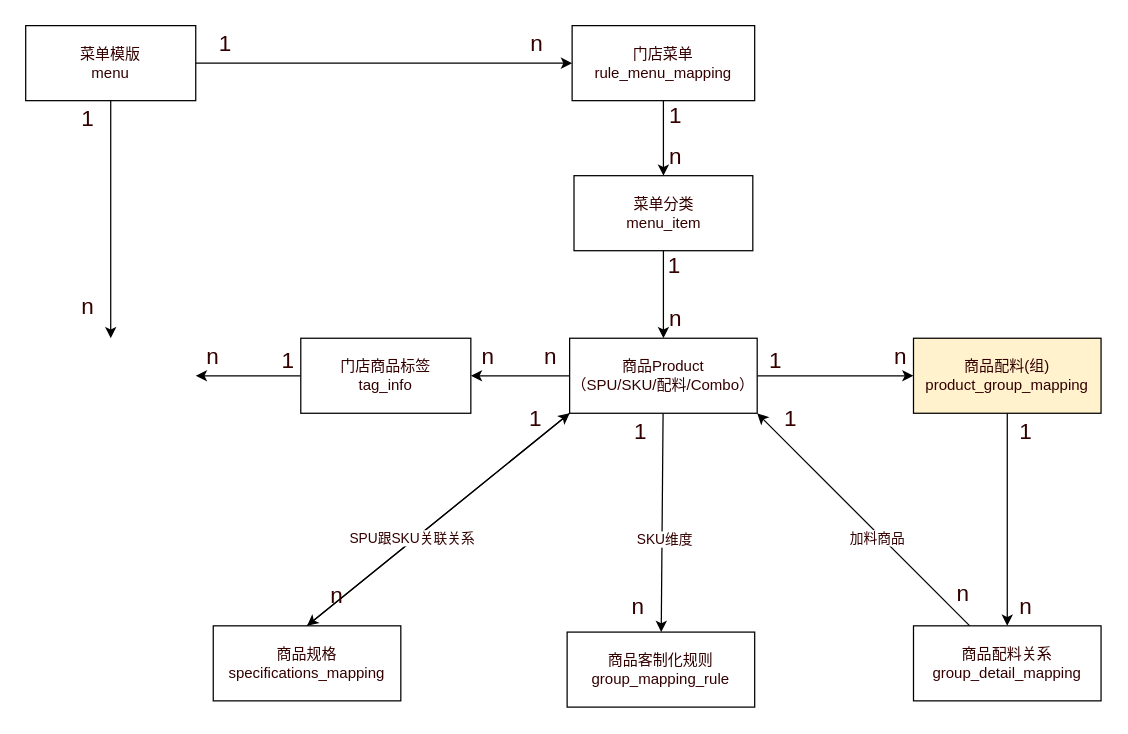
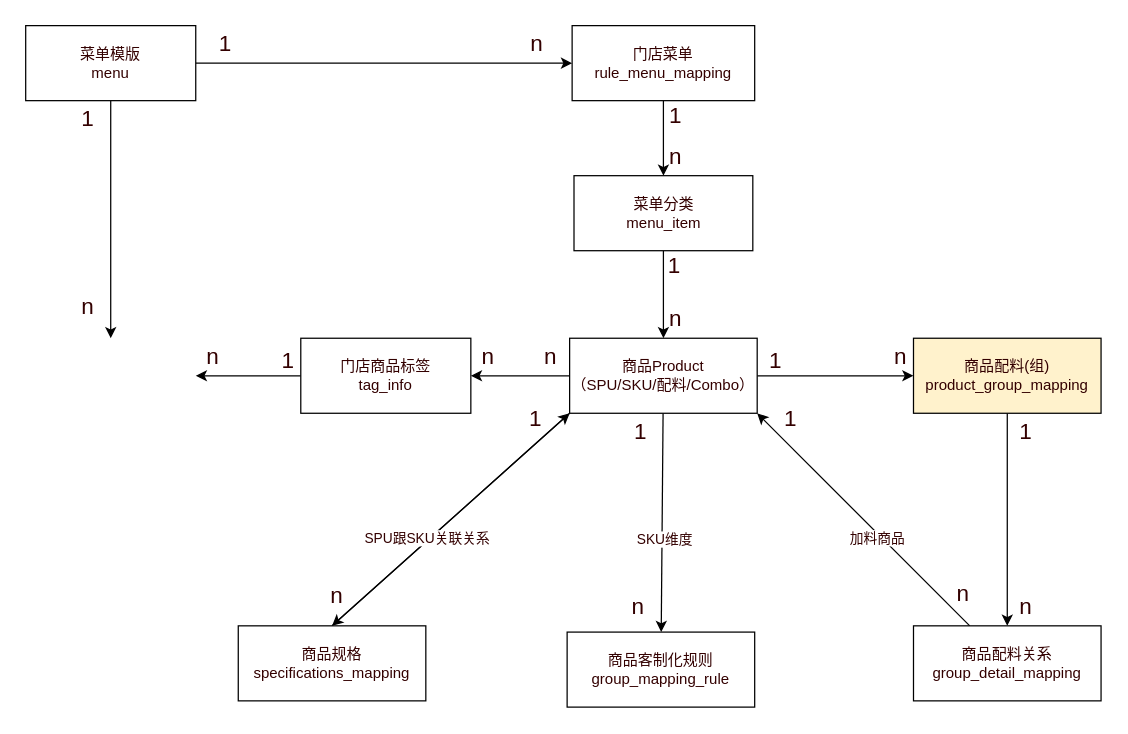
node "商品规格 specifications_mapping": moved (307, 663) -> (332, 663)
